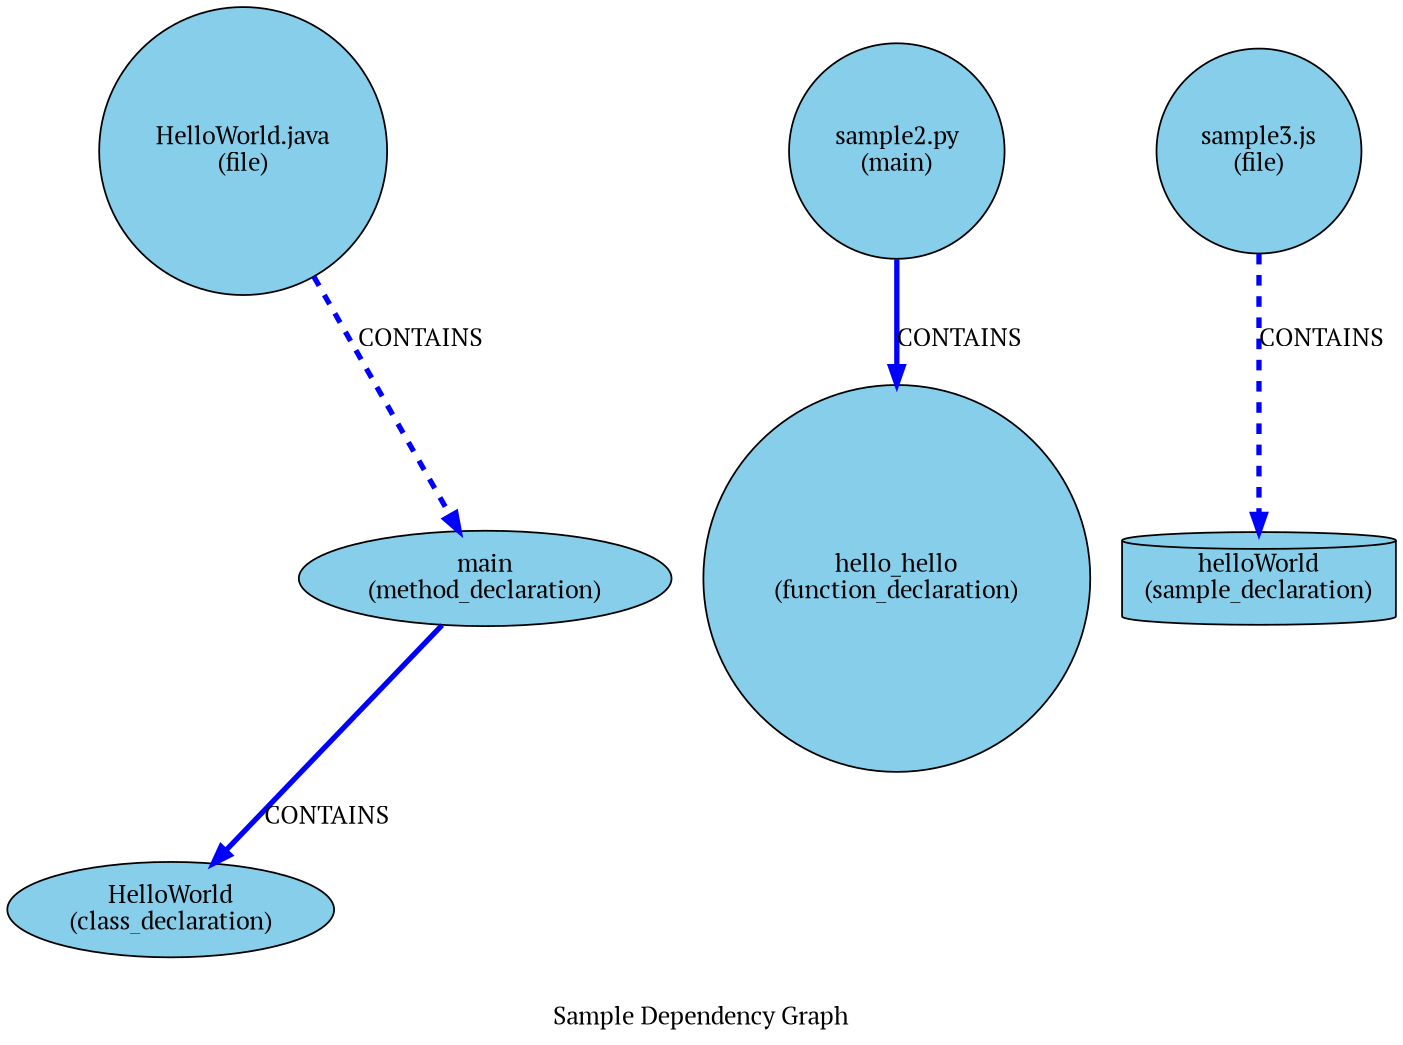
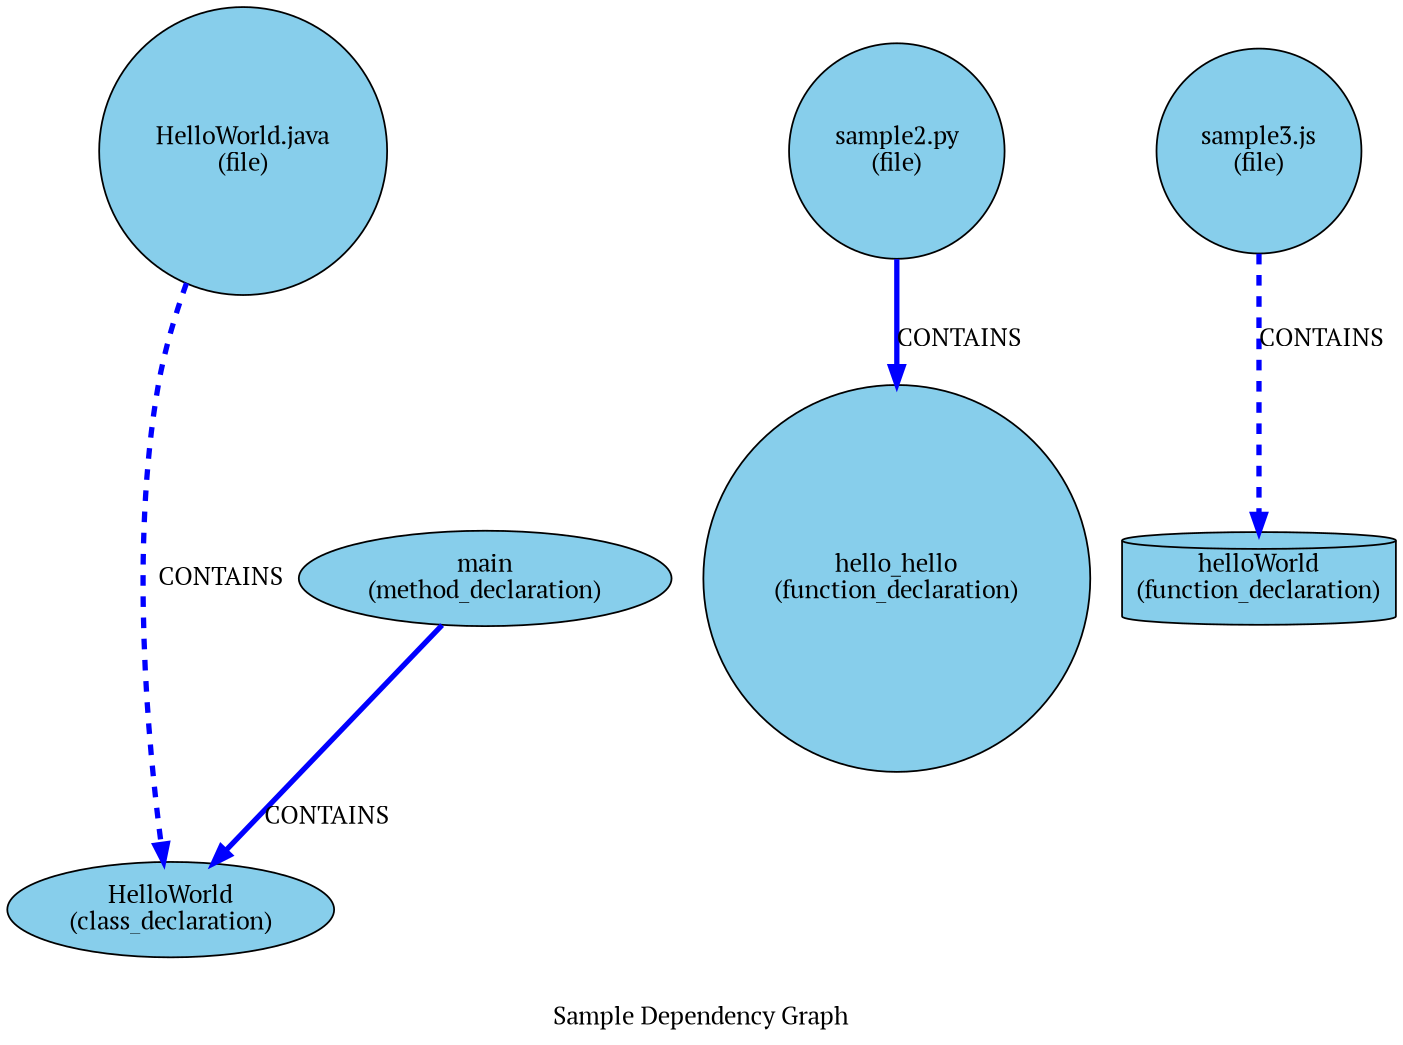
node "sample2.py (main)": label "sample2.py (main)" -> "sample2.py (file)"
edge "HelloWorld.java (file)" -> "main (method_declaration)": now "HelloWorld.java (file)" -> "HelloWorld (class_declaration)"
node "helloWorld (sample_declaration)": label "helloWorld (sample_declaration)" -> "helloWorld (function_declaration)"
